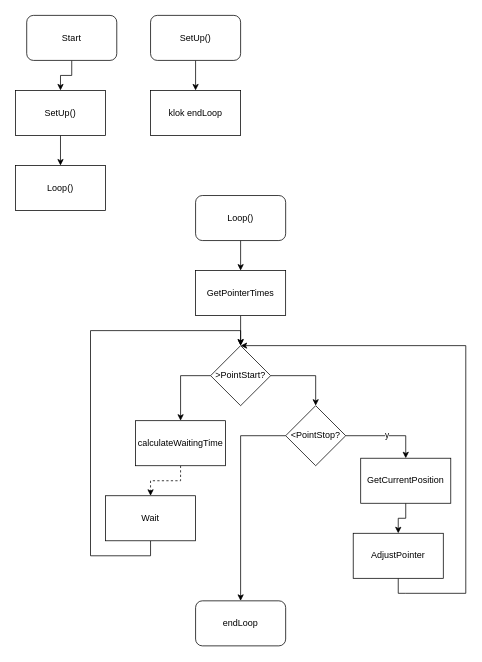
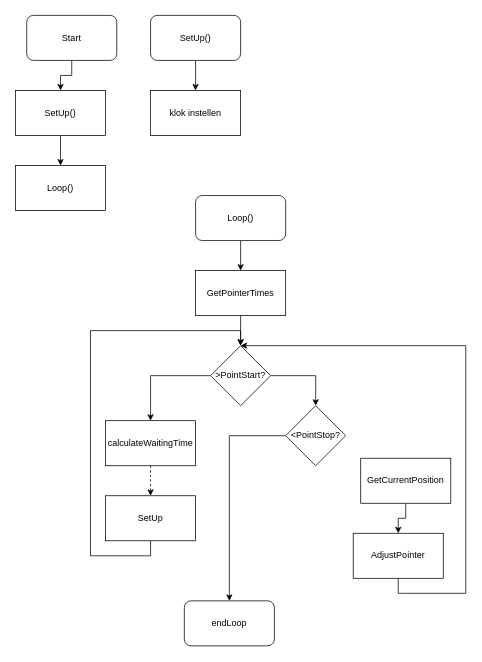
node "klok endLoop": label "klok endLoop" -> "klok instellen"
edge "<PointStop?" -> "GetCurrentPosition": removed, label "y"
node "calculateWaitingTime": moved (180, 443) -> (150, 443)
node "Wait": label "Wait" -> "SetUp"
node "endLoop": moved (240, 623) -> (229, 623)
